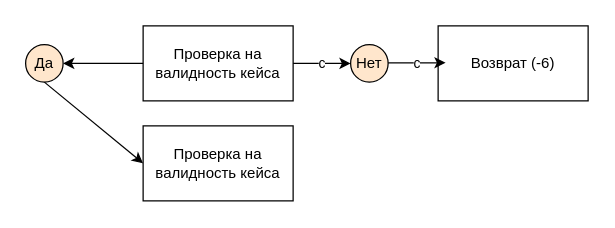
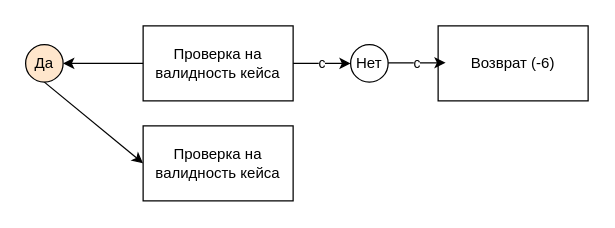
node "Нет": fillcolor #ffe6cc -> #ffffff
